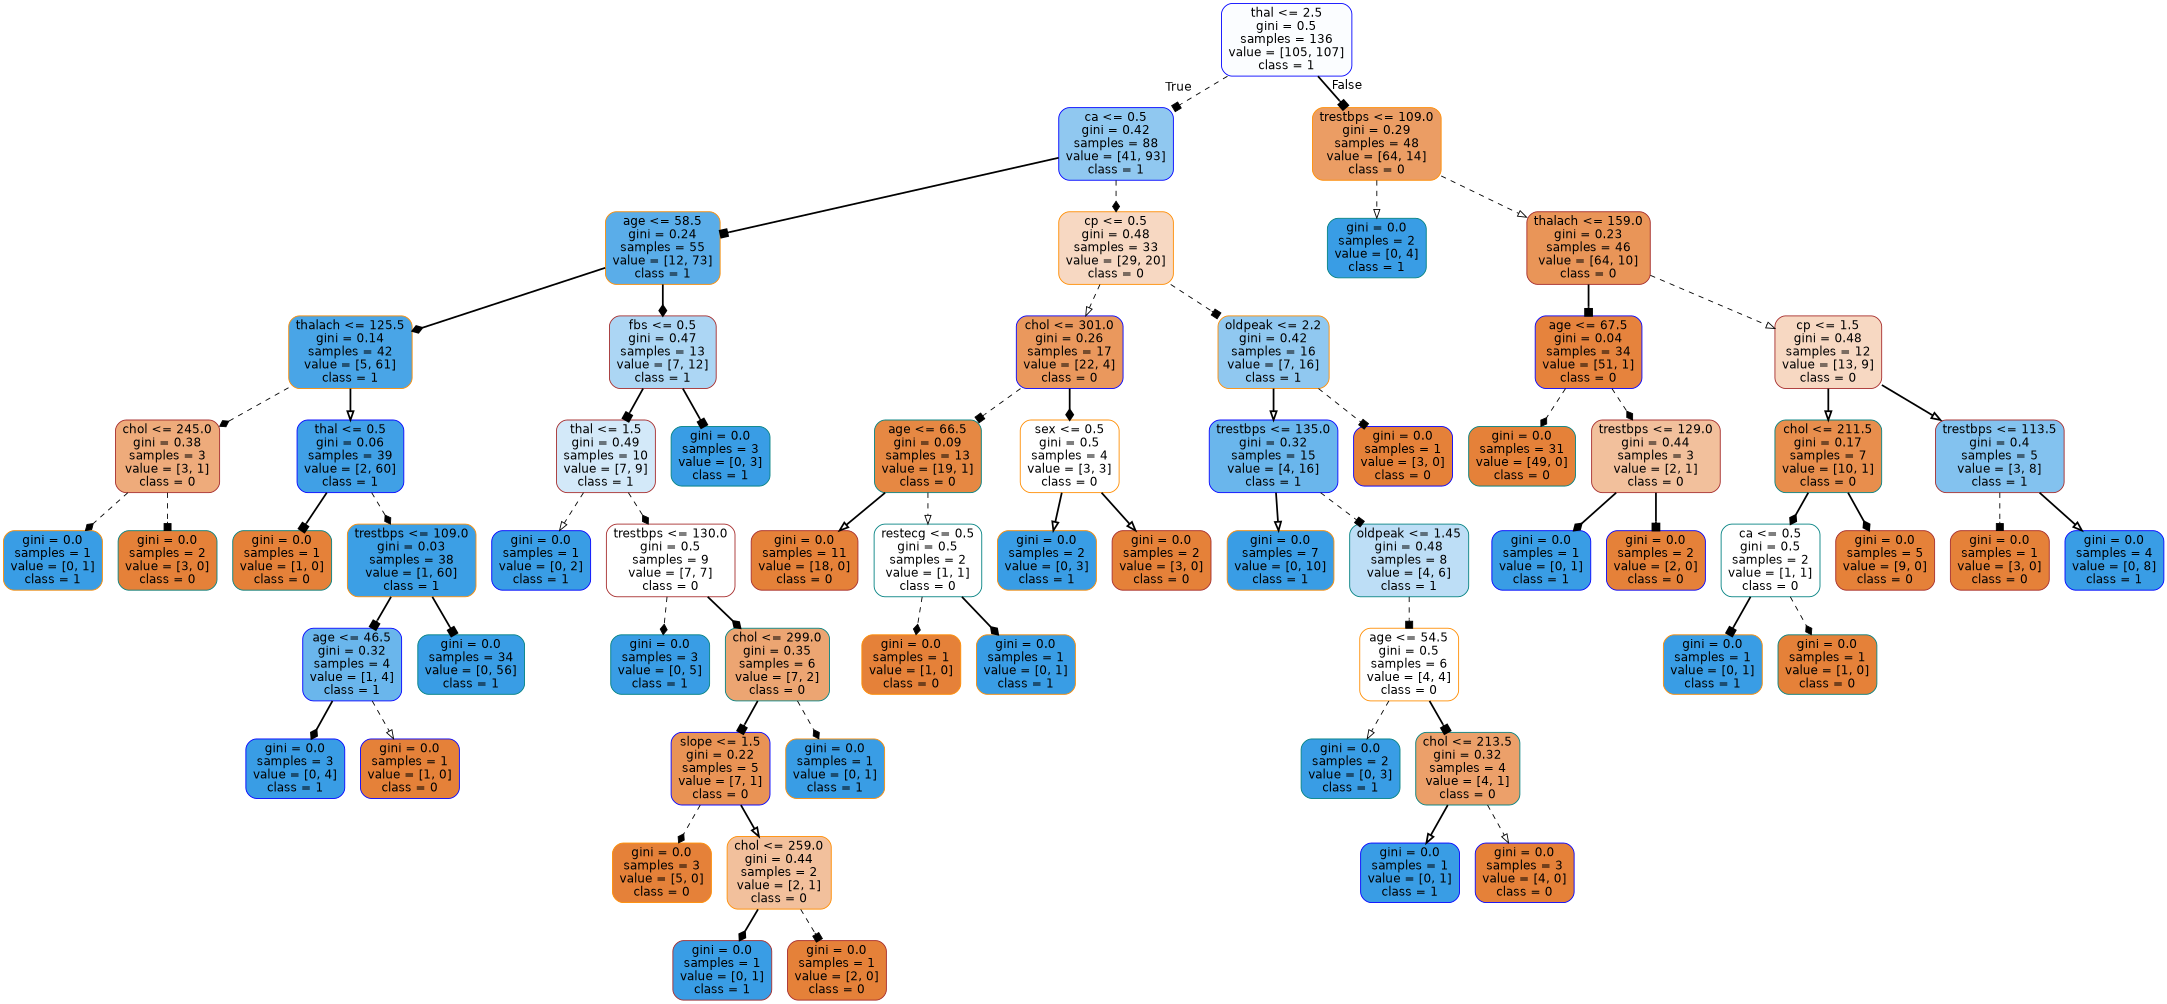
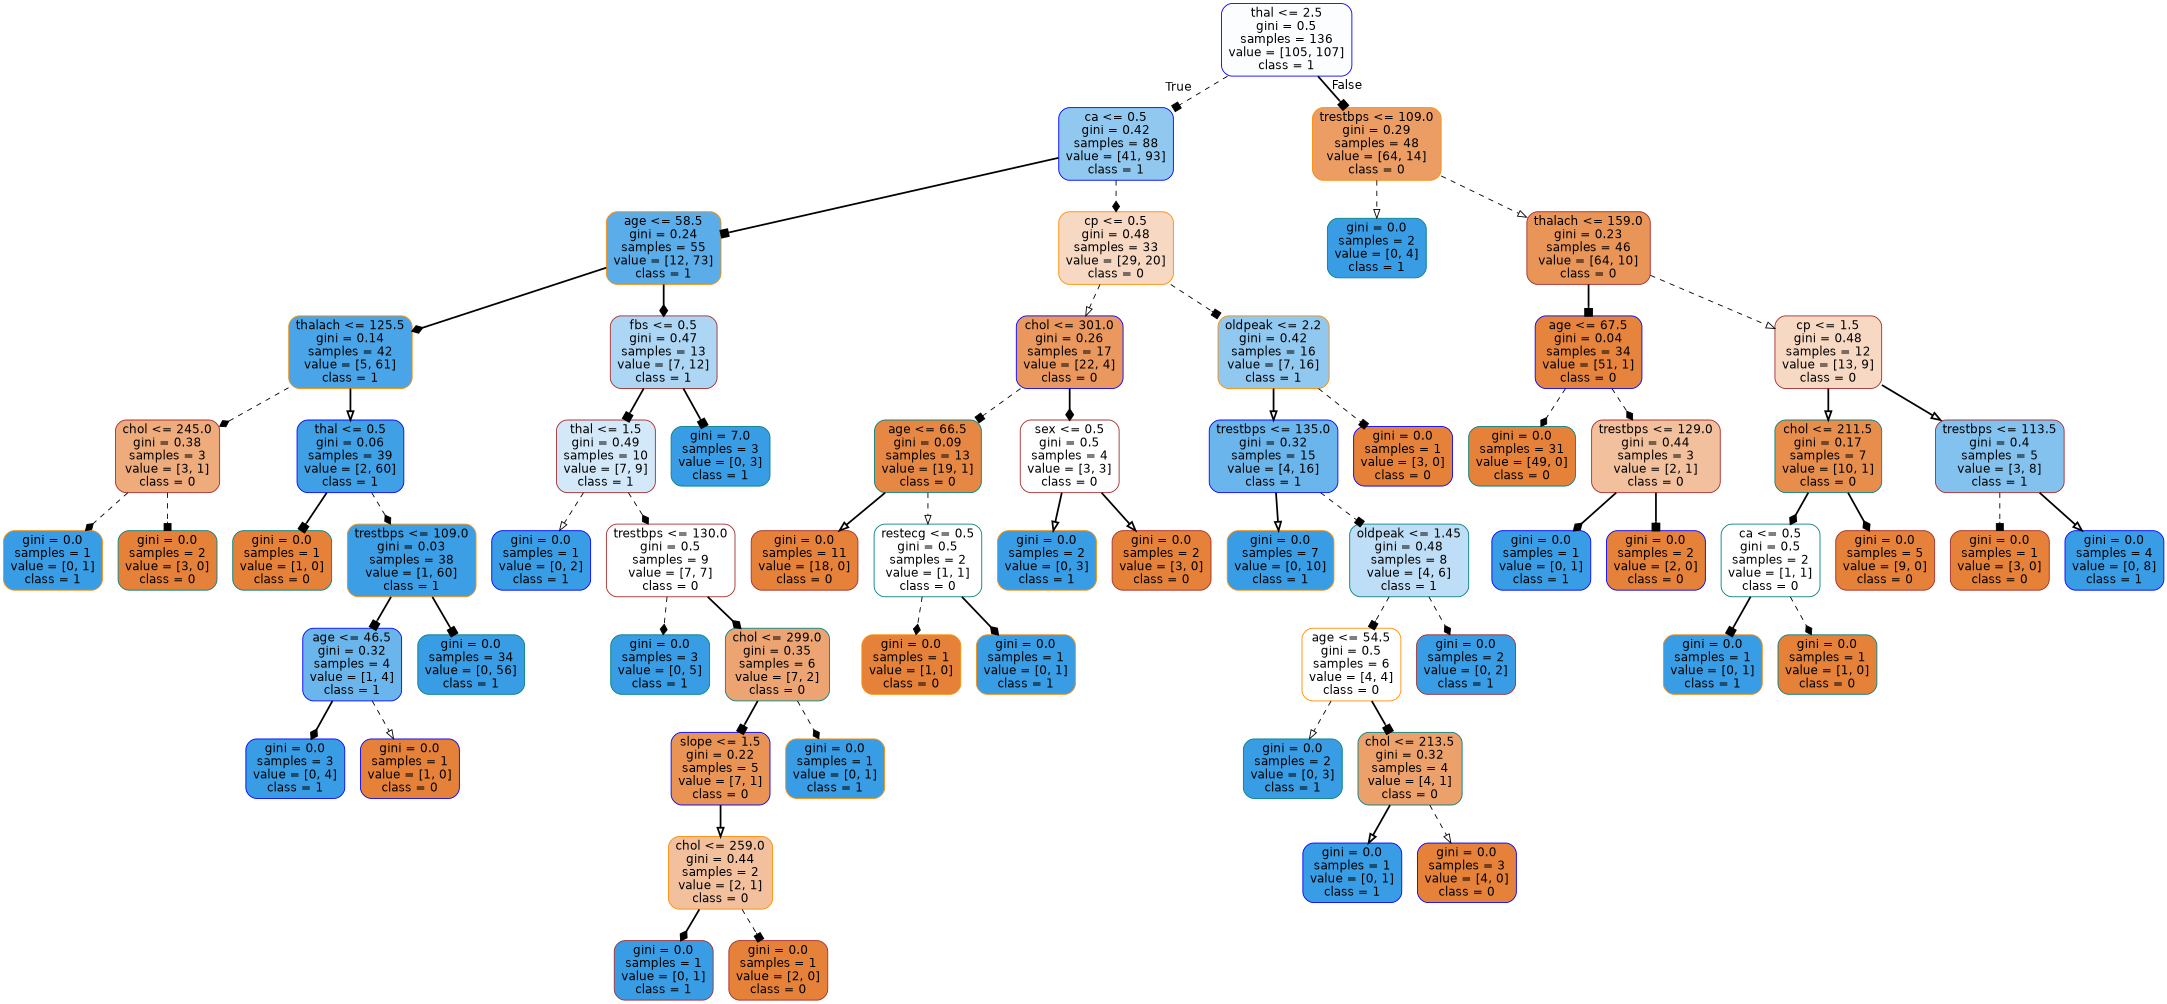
node "gini = 0.0 samples = 3 value = [0, 3] class = 1": label "gini = 0.0 samples = 3 value = [0, 3] class = 1" -> "gini = 7.0 samples = 3 value = [0, 3] class = 1"
node "sex <= 0.5 gini = 0.5 samples = 4 value = [3, 3] class = 0": color darkorange -> brown
node "gini = 0.0 samples = 2 value = [0, 2] class = 1": added
node "gini = 0.0 samples = 3 value = [5, 0] class = 0": removed
